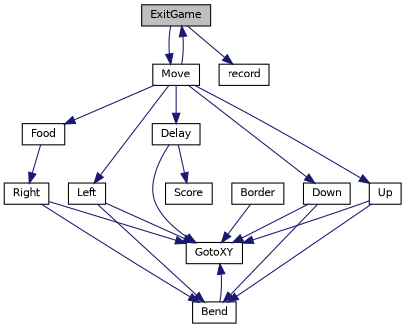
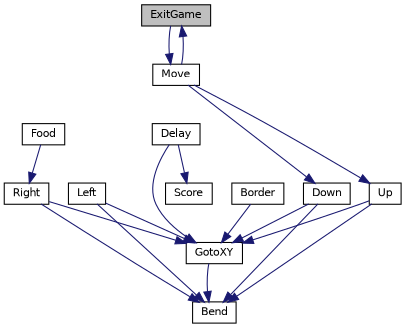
node "record": removed
edge "Move" -> "Delay": removed
edge "Move" -> "Food": removed
edge "Move" -> "Left": removed
edge "Bend" -> "GotoXY": reversed
